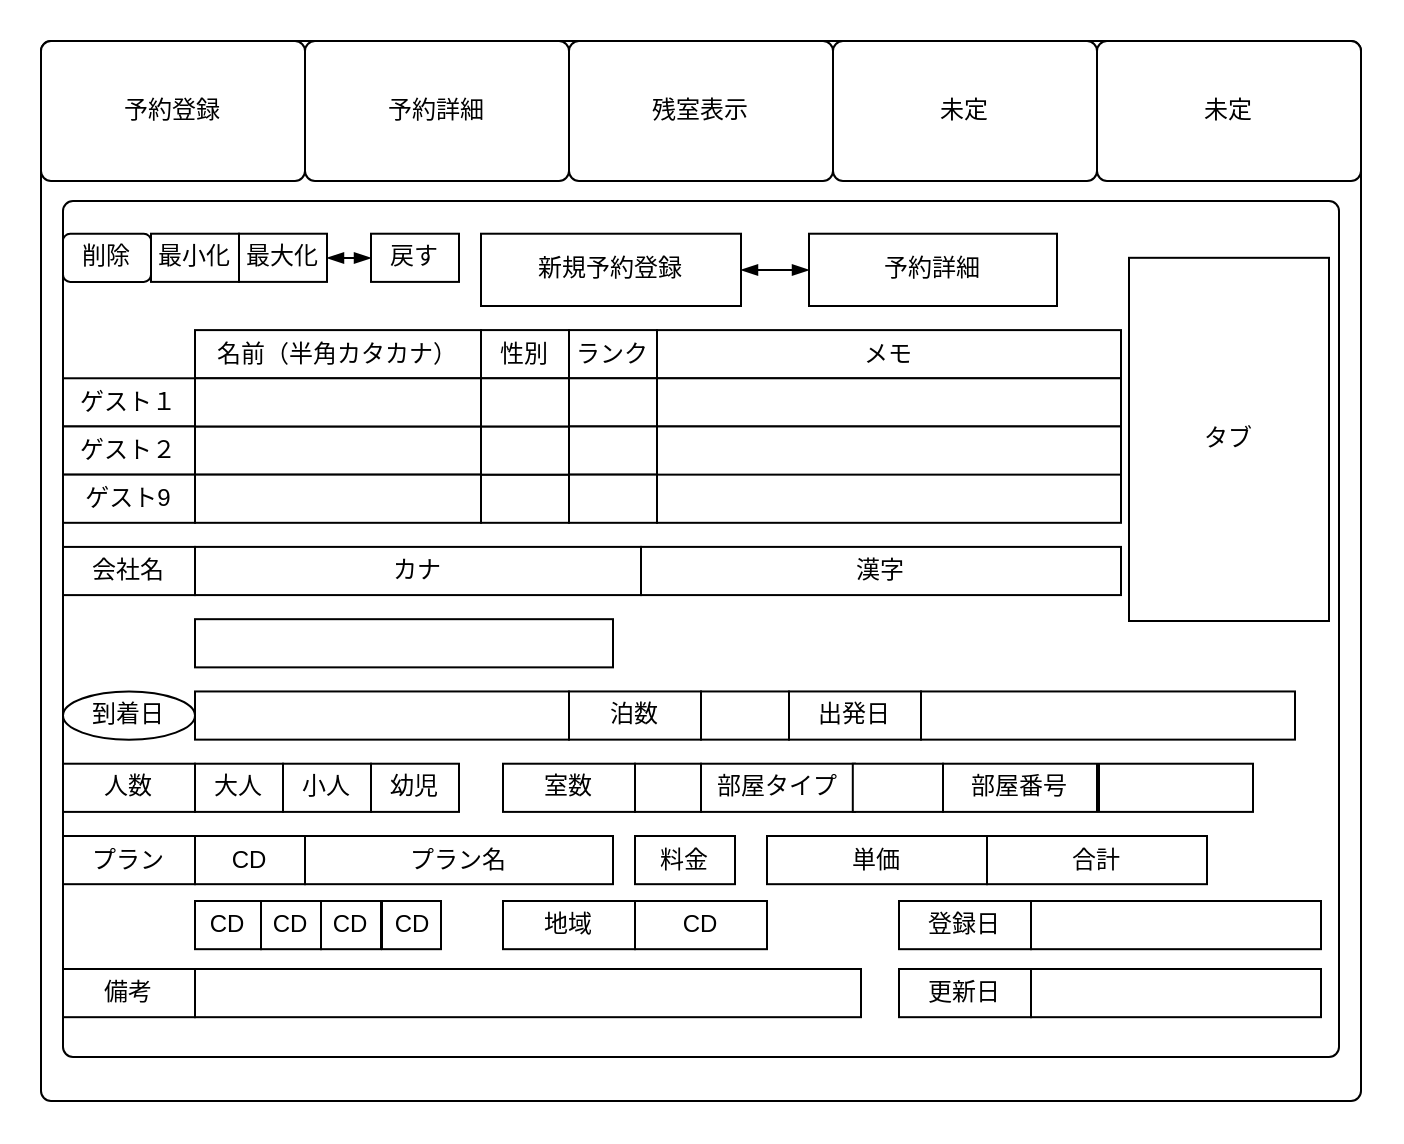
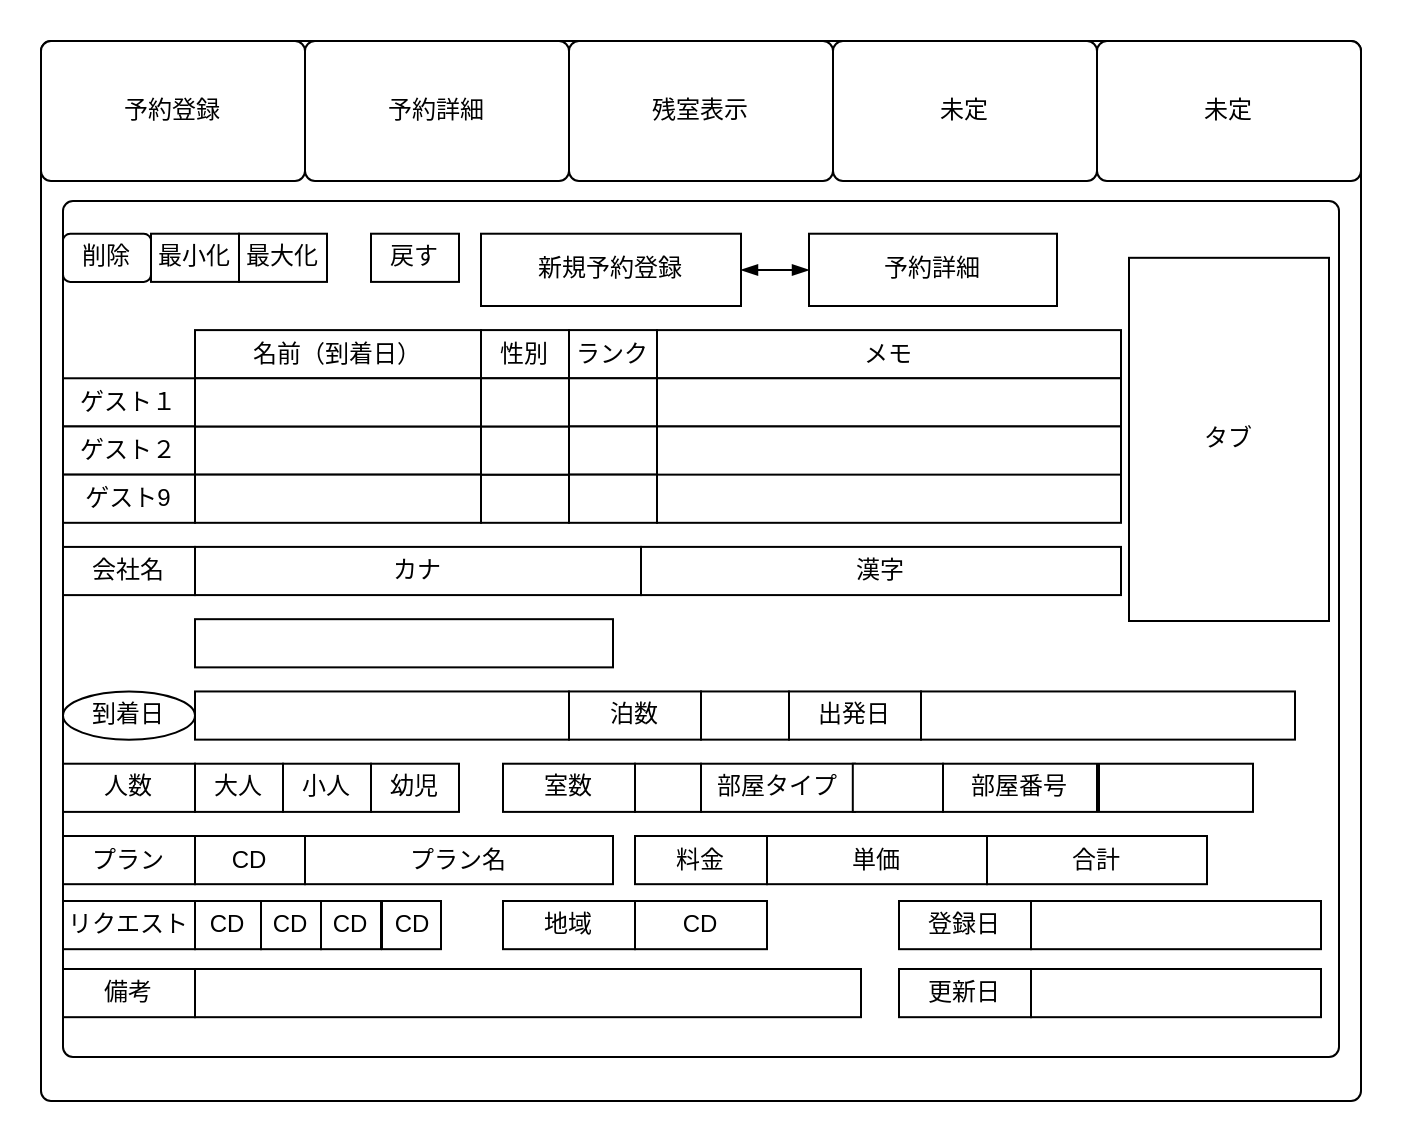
edge "最大化" -- "戻す": removed
node "名前（半角カタカナ）": label "名前（半角カタカナ）" -> "名前（到着日）"
node "料金": size 100x48 -> 132x48
node "リクエスト": added
